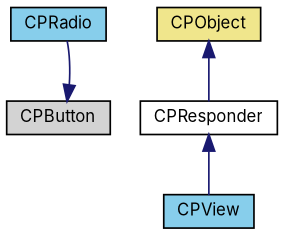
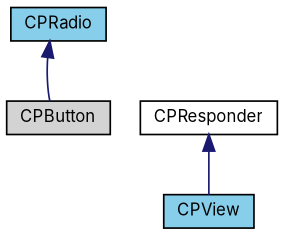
node "CPObject": removed
edge "CPRadio" -> "CPButton": reversed
